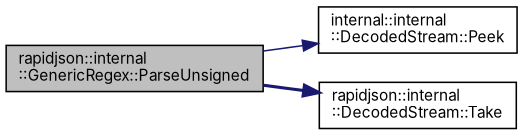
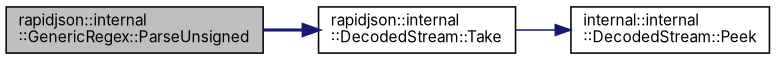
edge "rapidjson::internal ::GenericRegex::ParseUnsigned" -> "internal::internal ::DecodedStream::Peek": now "rapidjson::internal ::DecodedStream::Take" -> "internal::internal ::DecodedStream::Peek"
